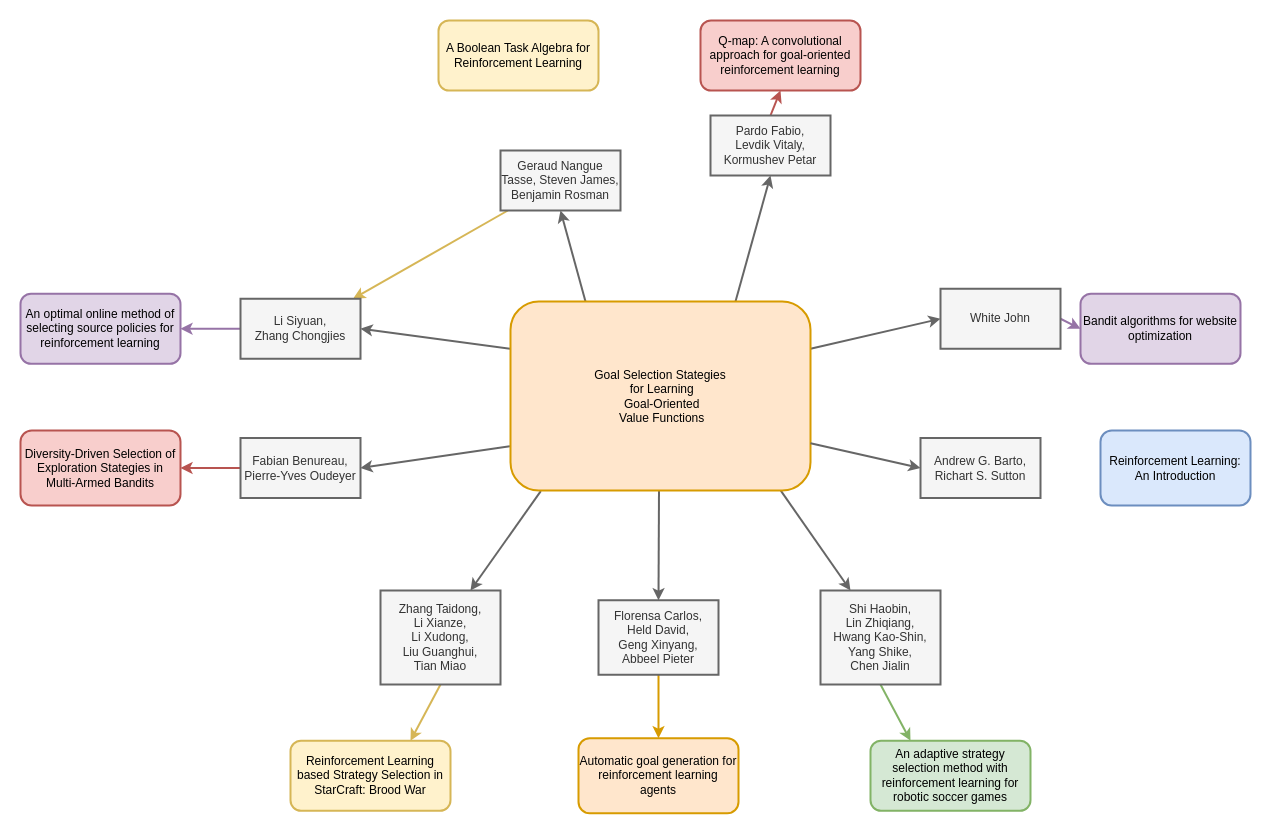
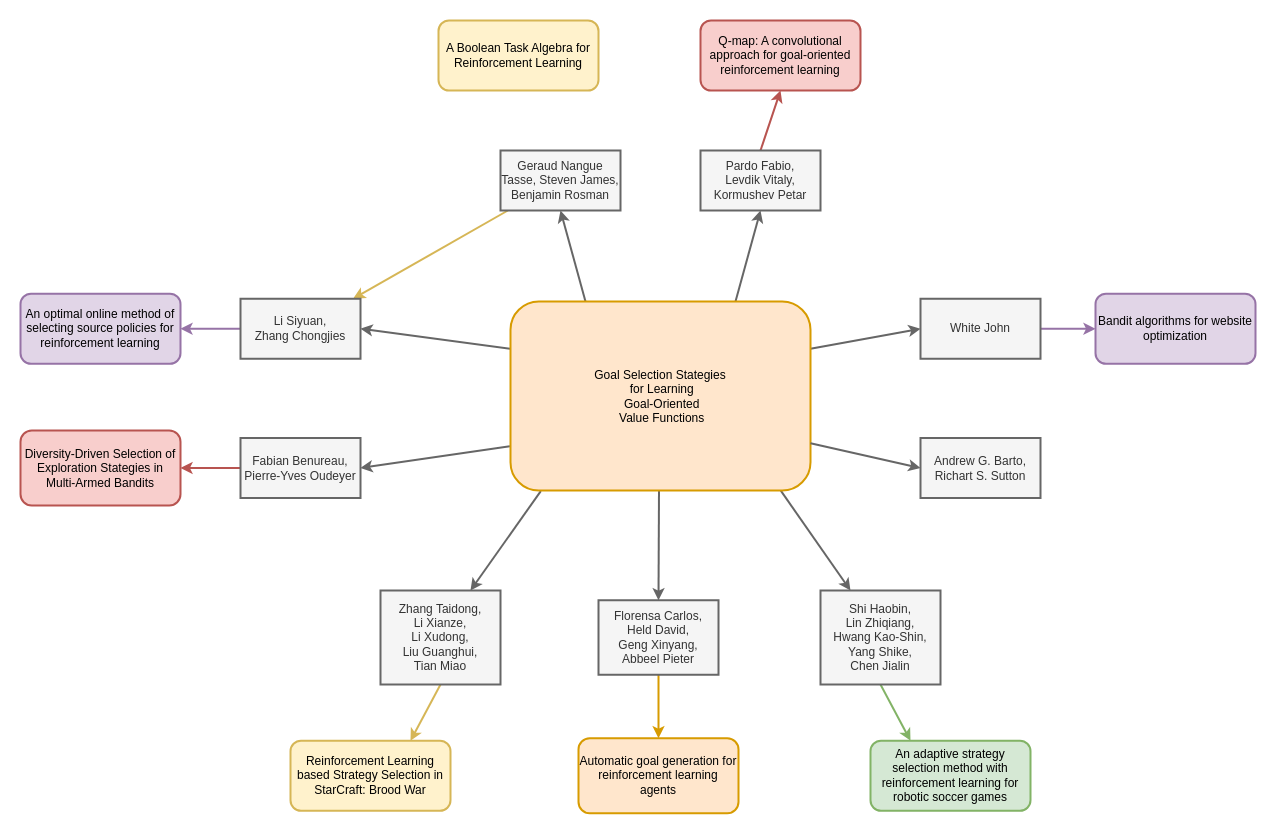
node "Pardo Fabio, Levdik Vitaly, Kormushev Petar": moved (771, 146) -> (761, 181)
node "White John": moved (1001, 319) -> (981, 329)
node "Bandit algorithms for website optimization": moved (1161, 329) -> (1176, 329)
node "Reinforcement Learning: An Introduction": removed
